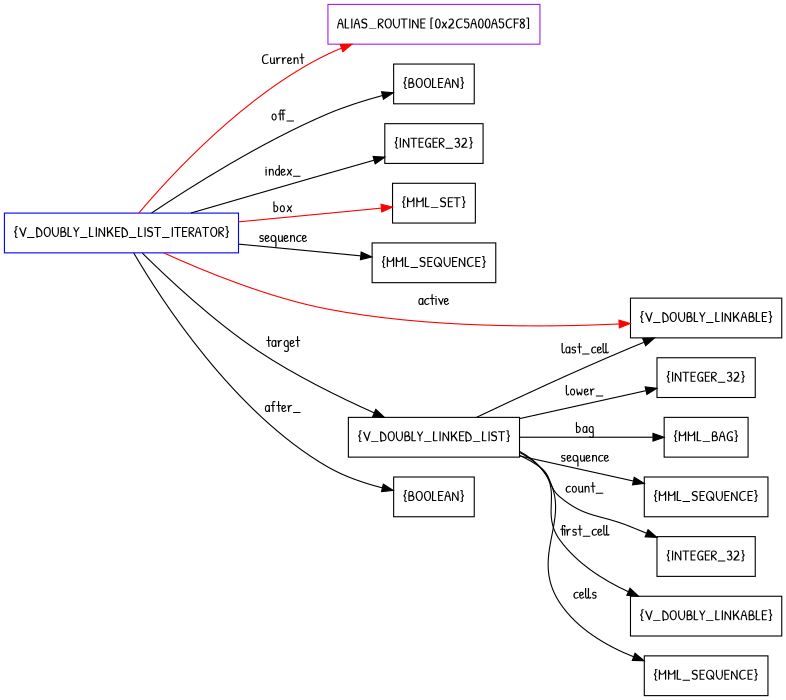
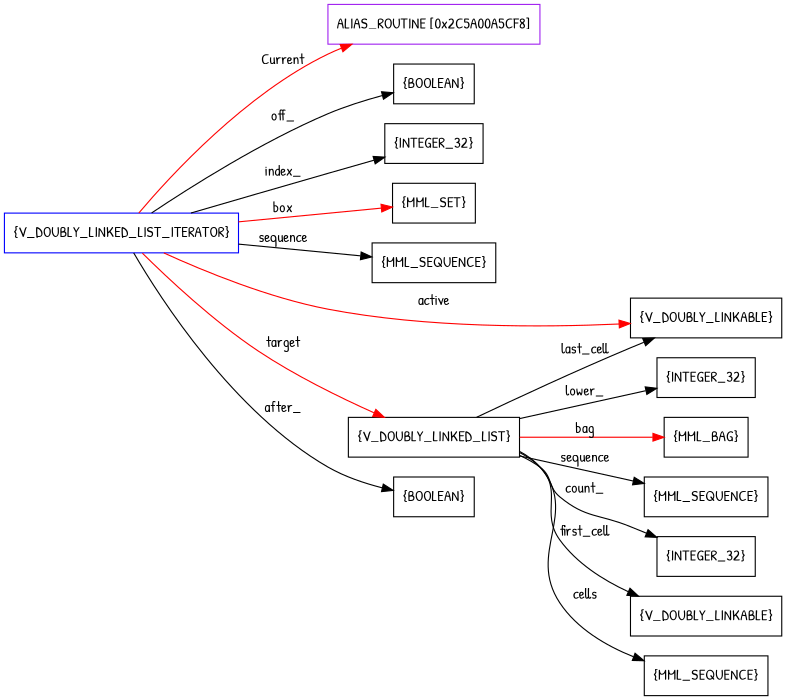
edge "{V_DOUBLY_LINKED_LIST_ITERATOR}" -> "{V_DOUBLY_LINKED_LIST}": color black -> red
edge "{V_DOUBLY_LINKED_LIST}" -> "{MML_BAG}": color black -> red
